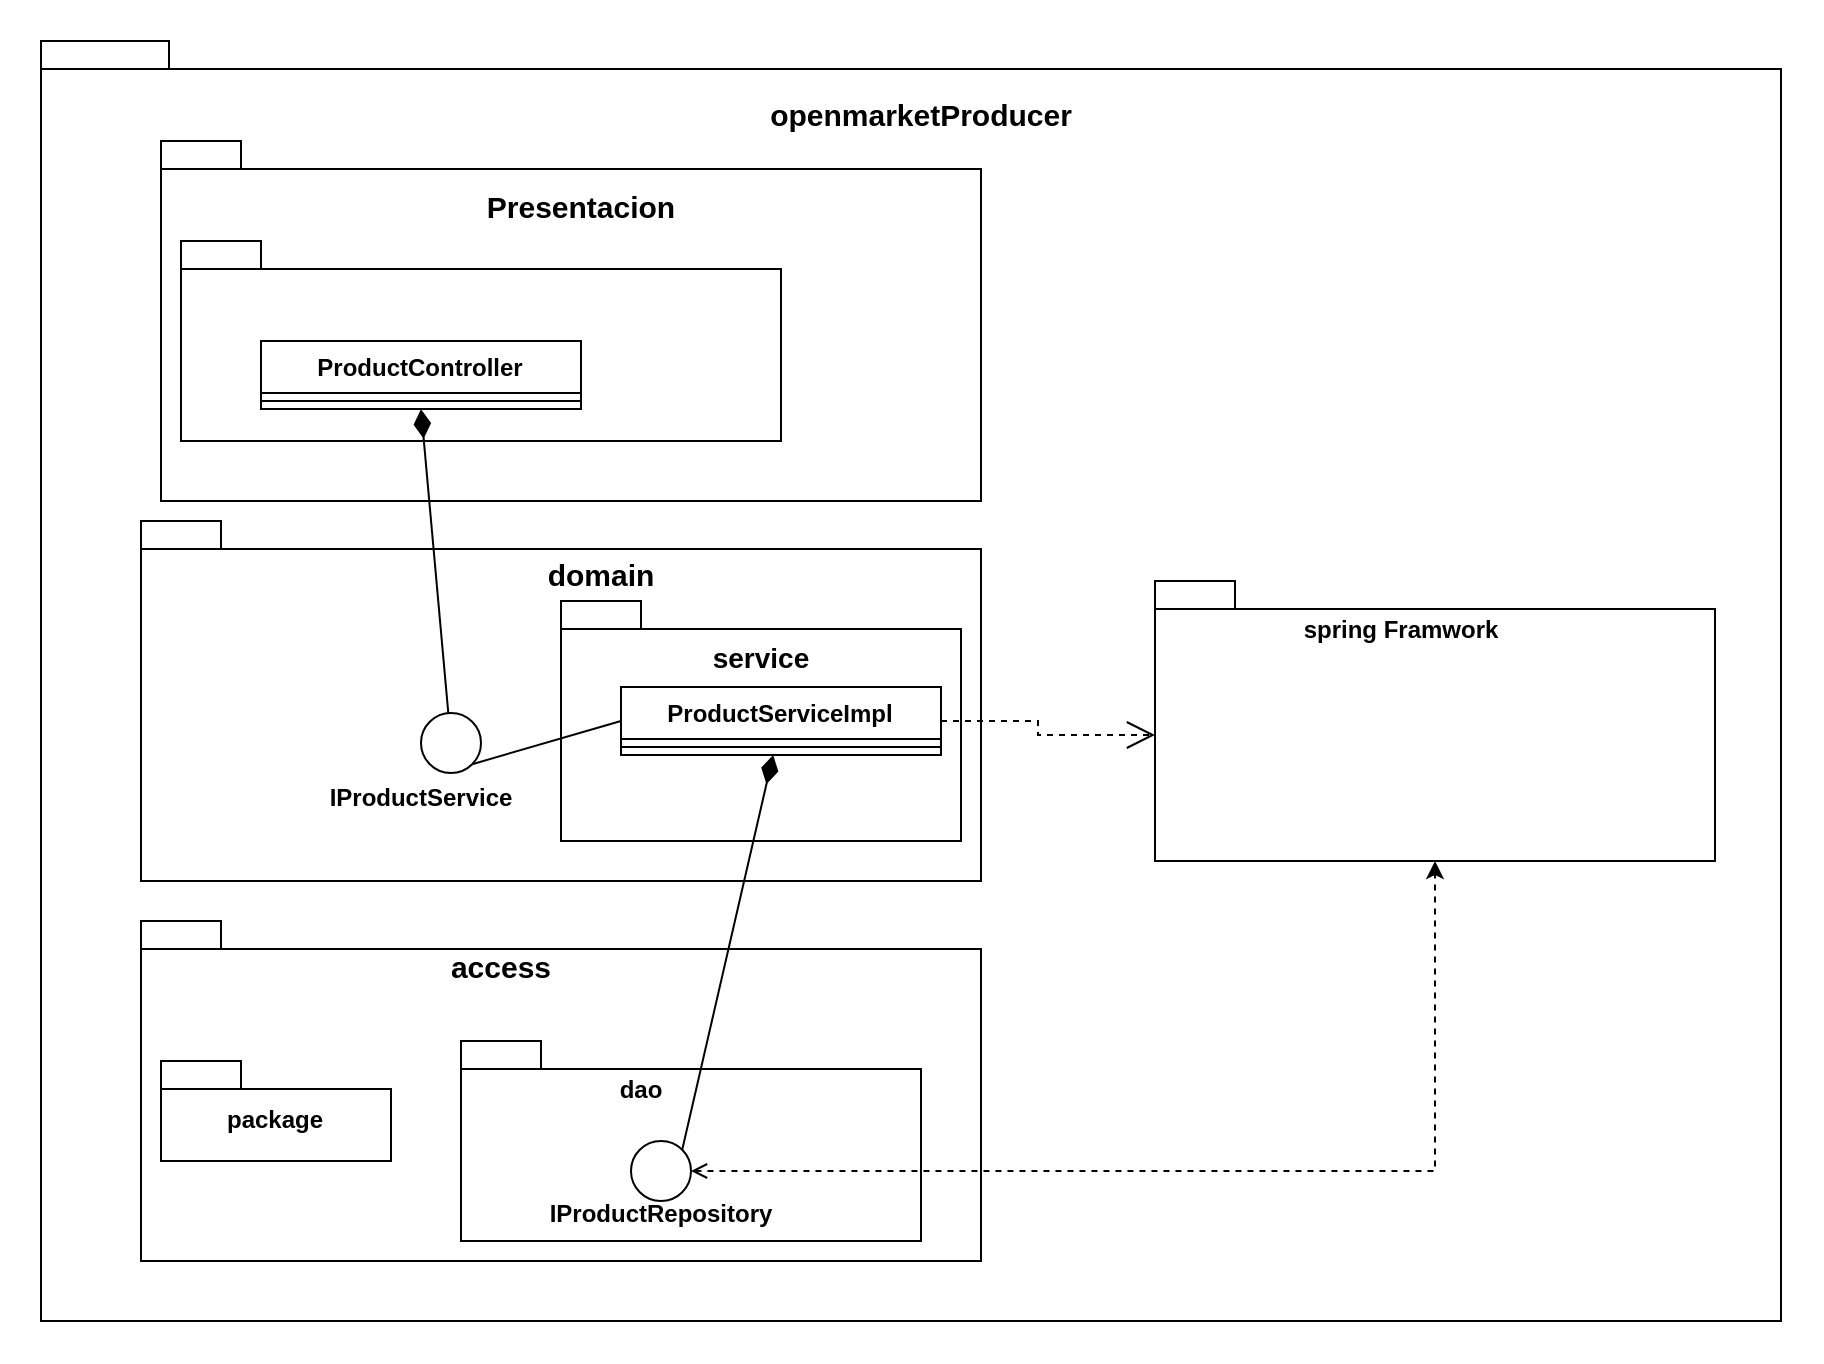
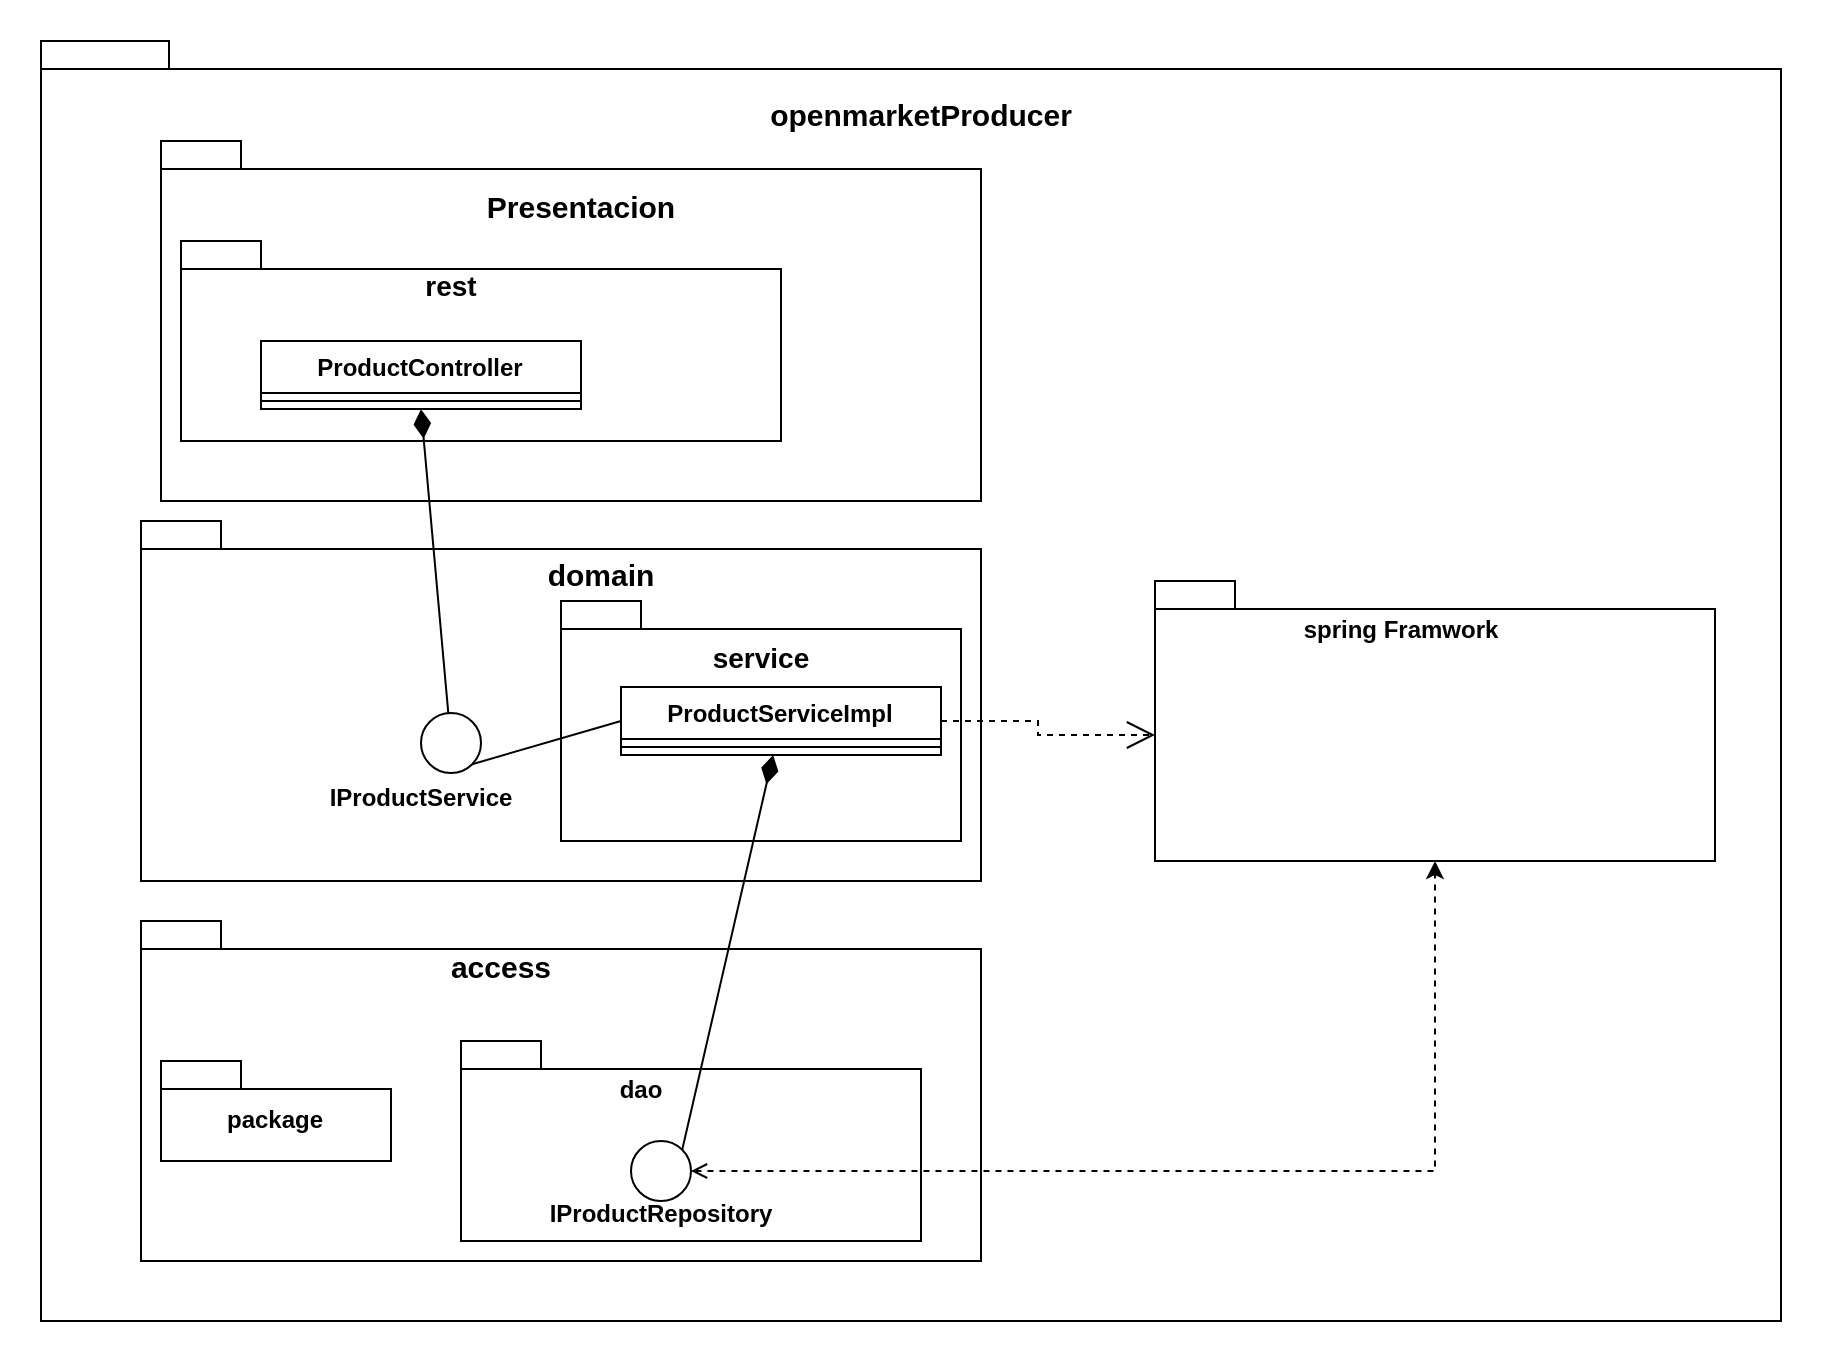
node "rest": added
